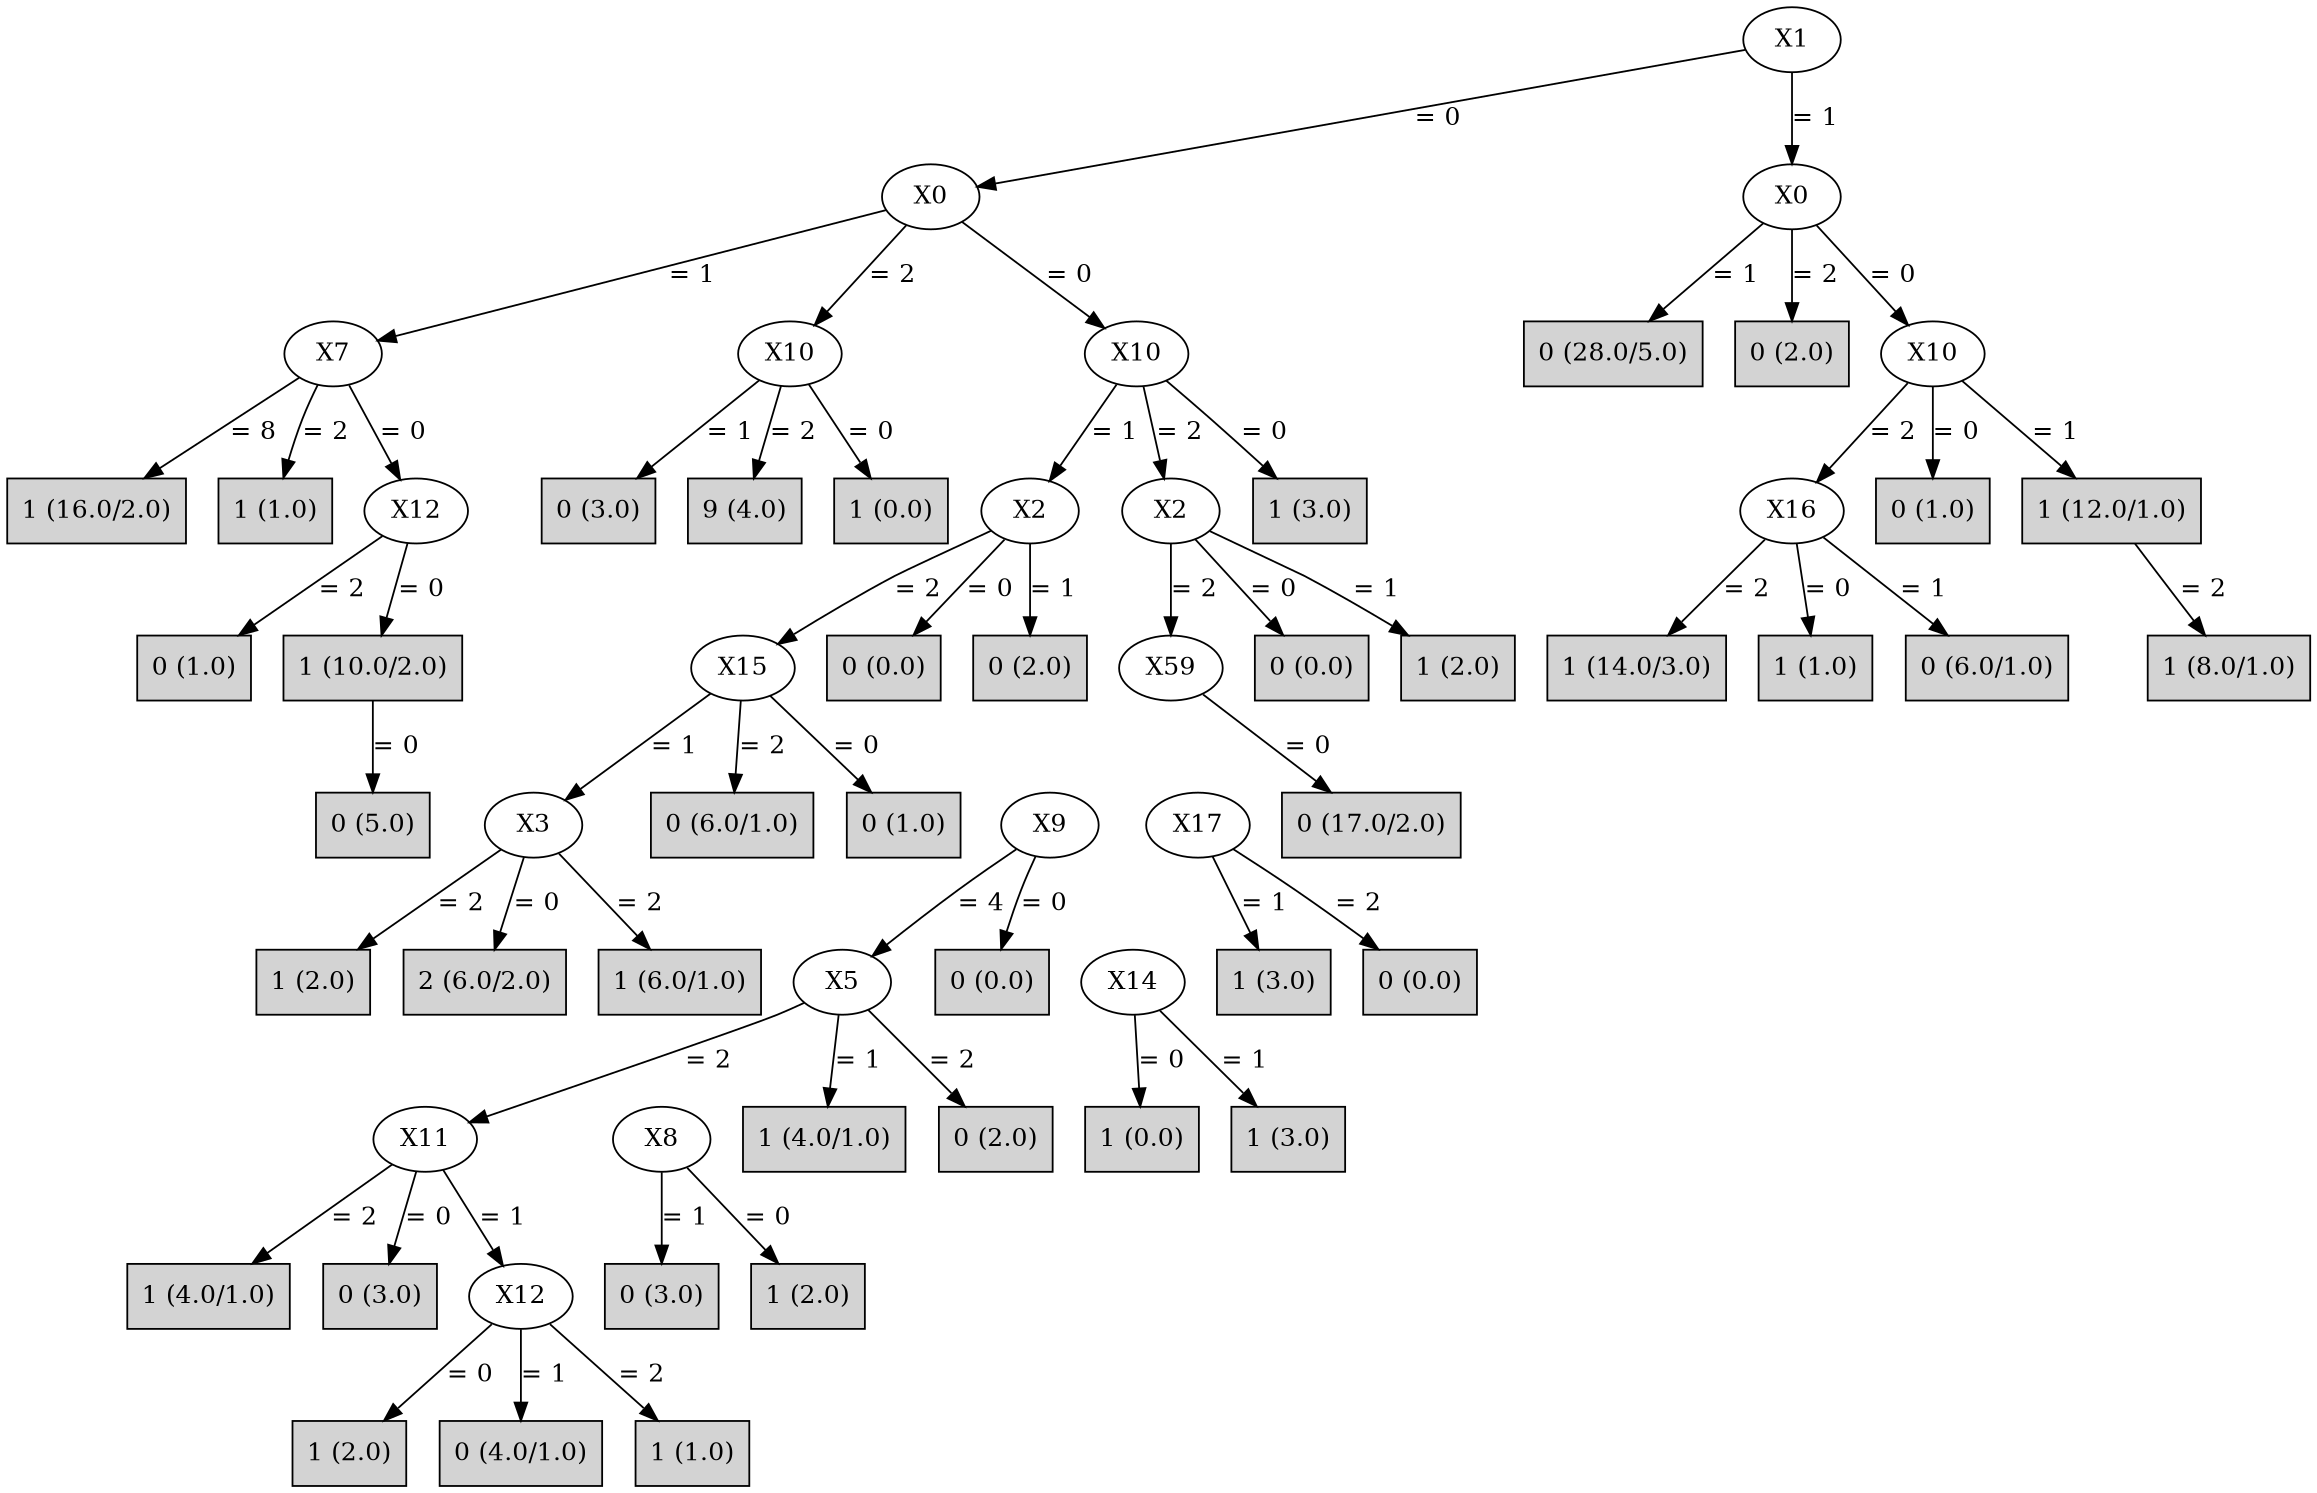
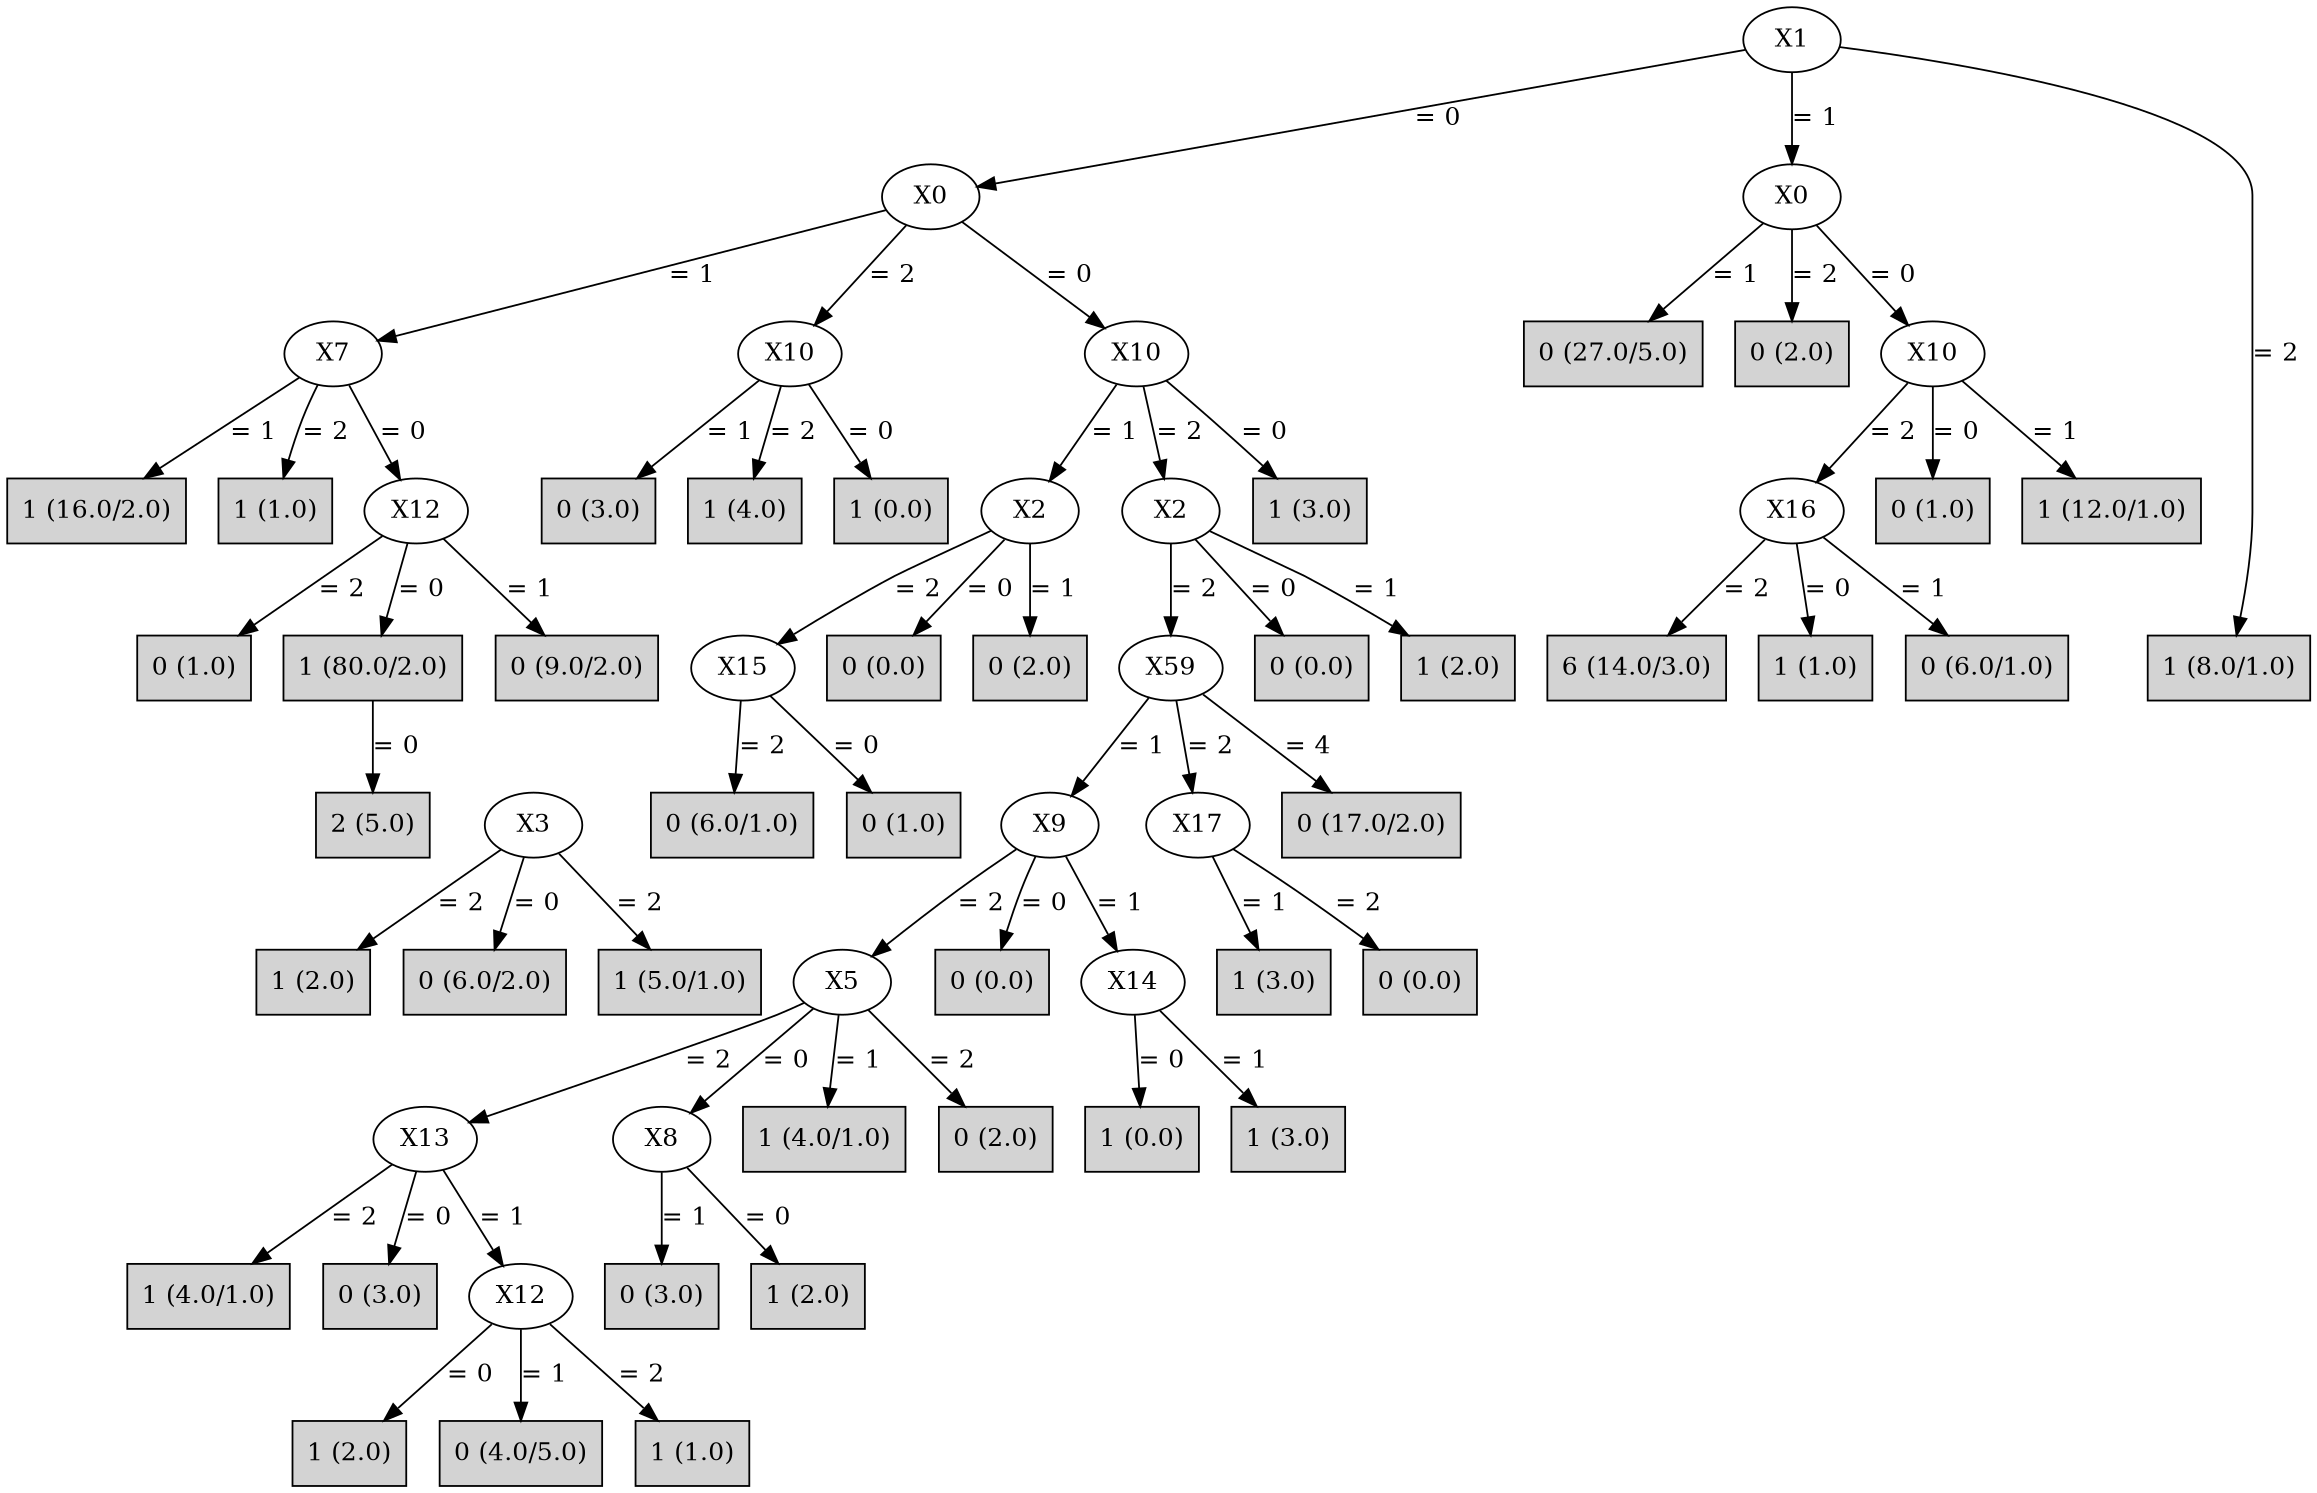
node "0 (28.0/5.0)": label "0 (28.0/5.0)" -> "0 (27.0/5.0)"
edge "X7" -> "1 (16.0/2.0)": label "= 8" -> "= 1"
node "9 (4.0)": label "9 (4.0)" -> "1 (4.0)"
edge "1 (12.0/1.0)" -> "1 (8.0/1.0)": now "X1" -> "1 (8.0/1.0)"
node "1 (10.0/2.0)": label "1 (10.0/2.0)" -> "1 (80.0/2.0)"
node "0 (9.0/2.0)": added
node "1 (14.0/3.0)": label "1 (14.0/3.0)" -> "6 (14.0/3.0)"
edge "X59" -> "X17": added, label "= 2"
edge "X59" -> "X9": added, label "= 1"
edge "X15" -> "X3": removed, label "= 1"
edge "X59" -> "0 (17.0/2.0)": label "= 0" -> "= 4"
node "0 (5.0)": label "0 (5.0)" -> "2 (5.0)"
edge "X9" -> "X14": added, label "= 1"
edge "X9" -> "X5": label "= 4" -> "= 2"
node "2 (6.0/2.0)": label "2 (6.0/2.0)" -> "0 (6.0/2.0)"
node "1 (6.0/1.0)": label "1 (6.0/1.0)" -> "1 (5.0/1.0)"
edge "X5" -> "X8": added, label "= 0"
node "X11": label "X11" -> "X13"
node "0 (4.0/1.0)": label "0 (4.0/1.0)" -> "0 (4.0/5.0)"
